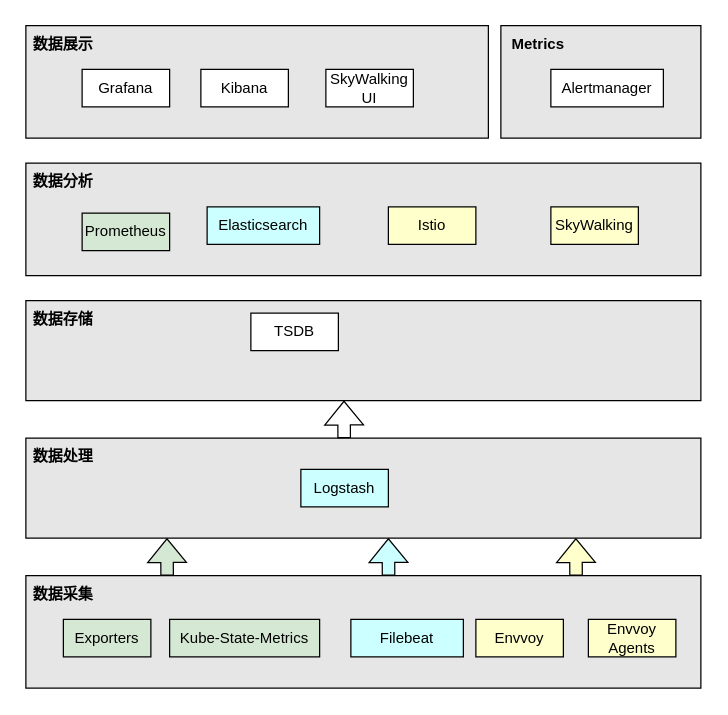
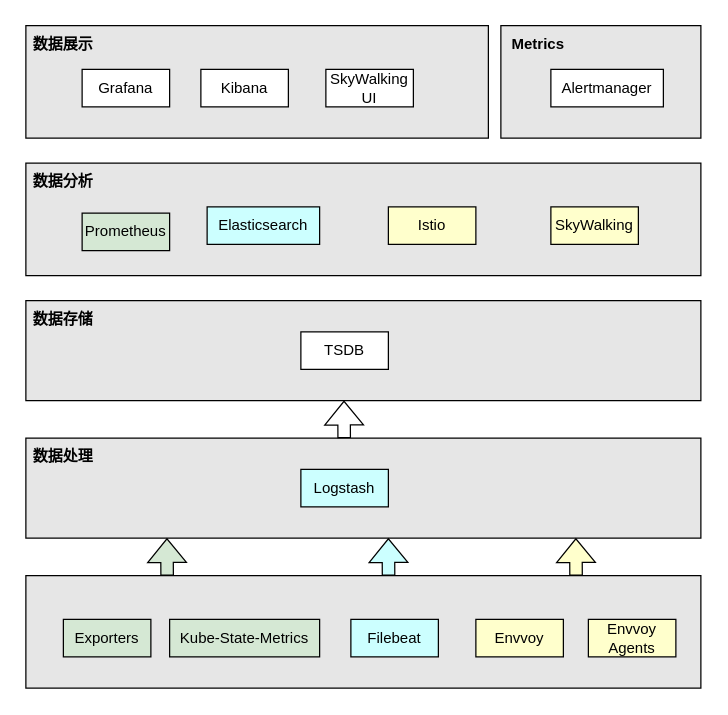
node "TSDB": moved (294, 332) -> (344, 351)
node "数据采集": removed
node "Filebeat": size 113x38 -> 88x38
